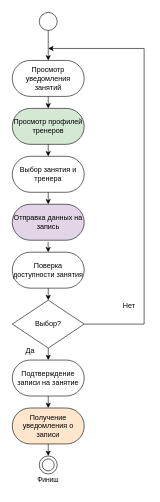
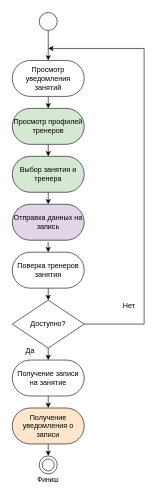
node "Выбор занятия и тренера": fillcolor #ffffff -> #d5e8d4
node "Поверка доступности занятия": label "Поверка доступности занятия" -> "Поверка тренеров занятия"
node "Выбор?": label "Выбор?" -> "Доступно?"
node "Подтверждение записи на занятие": label "Подтверждение записи на занятие" -> "Получение записи на занятие"
